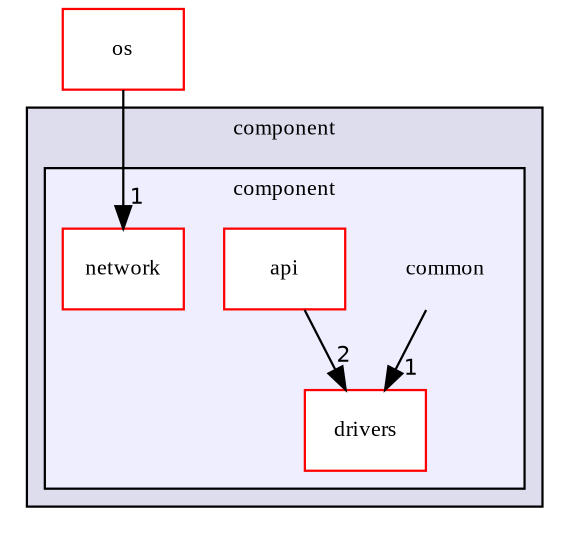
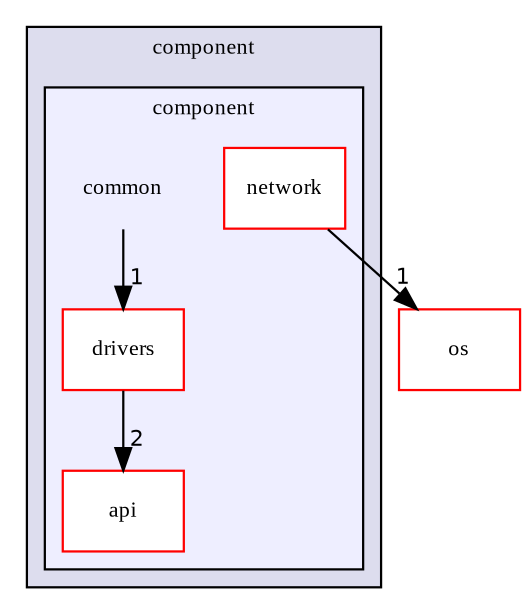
edge "os" -> "network": reversed
edge "api" -> "drivers": reversed
